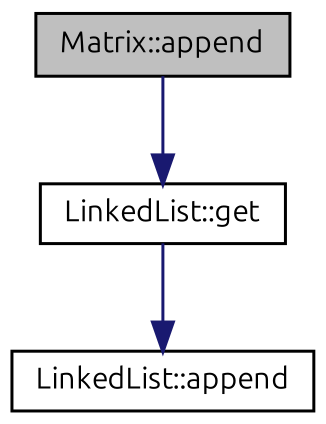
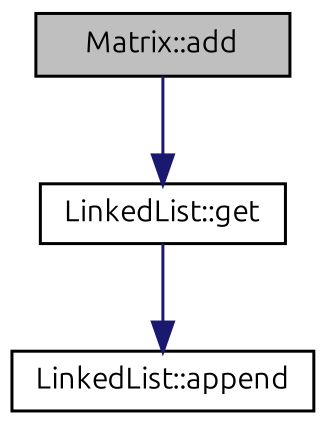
node "Matrix::append": label "Matrix::append" -> "Matrix::add"
